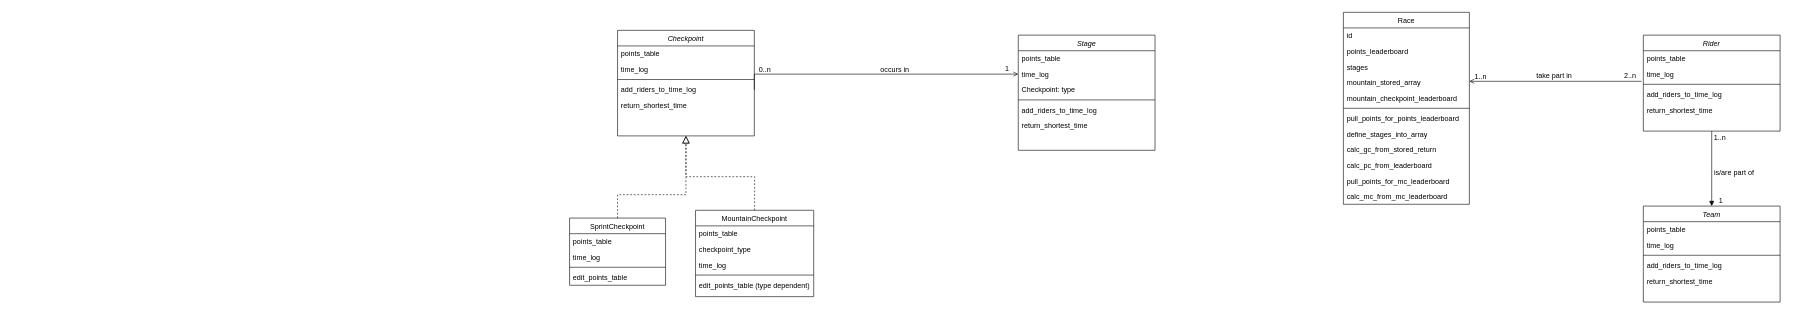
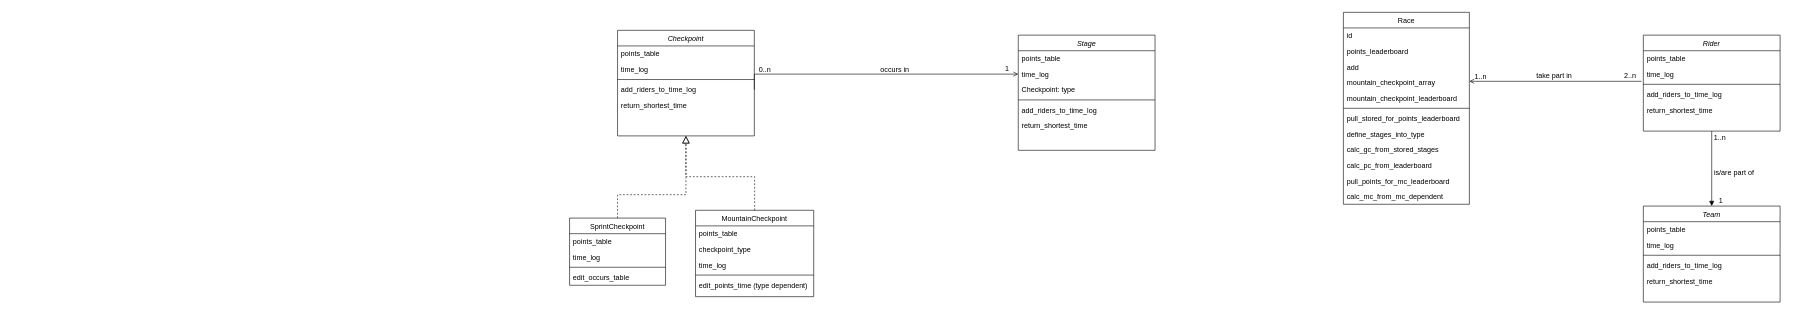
node "stages": label "stages" -> "add"
node "mountain_stored_array": label "mountain_stored_array" -> "mountain_checkpoint_array"
node "pull_points_for_points_leaderboard": label "pull_points_for_points_leaderboard" -> "pull_stored_for_points_leaderboard"
node "define_stages_into_array": label "define_stages_into_array" -> "define_stages_into_type"
node "calc_gc_from_stored_return": label "calc_gc_from_stored_return" -> "calc_gc_from_stored_stages"
node "calc_mc_from_mc_leaderboard": label "calc_mc_from_mc_leaderboard" -> "calc_mc_from_mc_dependent"
node "edit_points_table": label "edit_points_table" -> "edit_occurs_table"
node "edit_points_table (type dependent)": label "edit_points_table (type dependent)" -> "edit_points_time (type dependent)"
